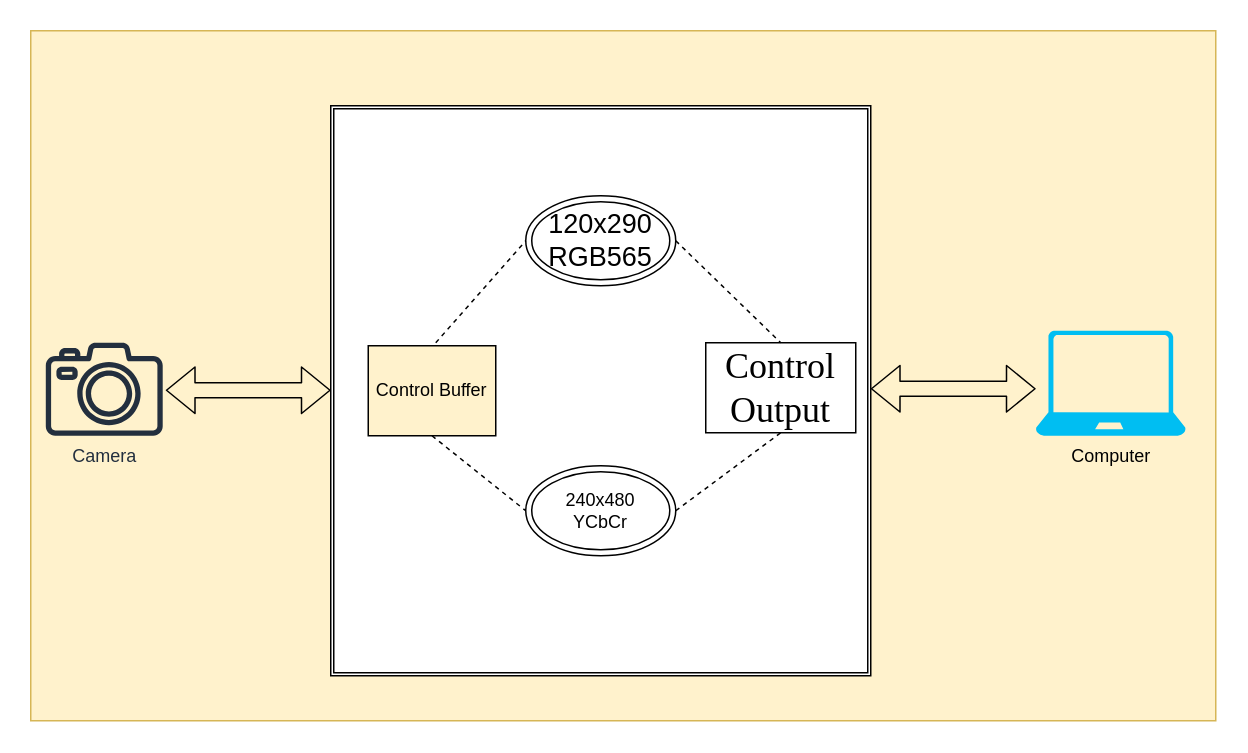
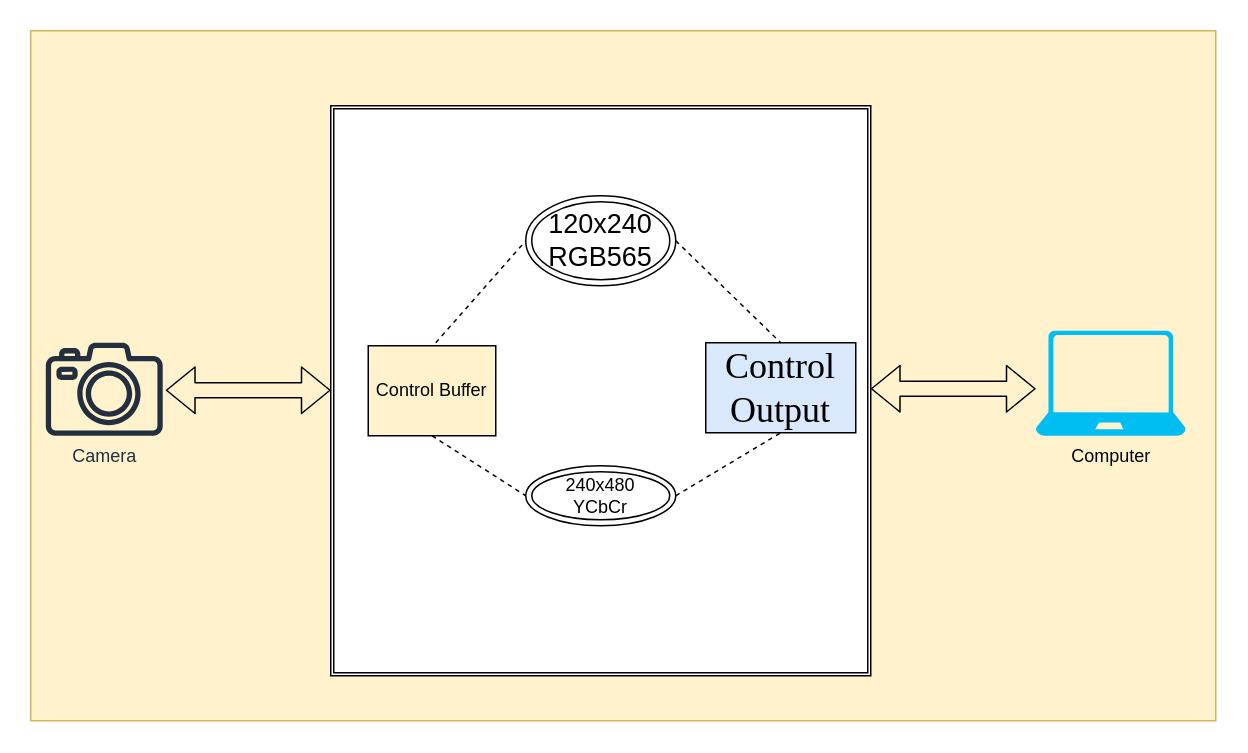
node "120x290 RGB565": label "120x290 RGB565" -> "120x240 RGB565"
node "Control Output": fillcolor #ffffff -> #dae8fc
node "240x480 YCbCr": size 150x90 -> 150x60
